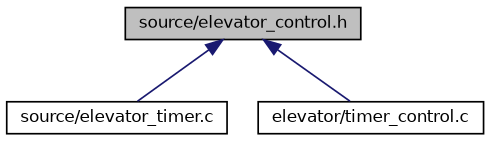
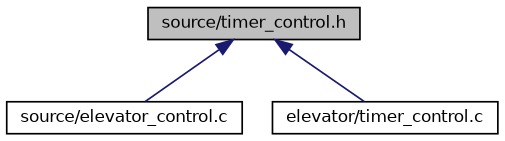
node "source/elevator_control.h": label "source/elevator_control.h" -> "source/timer_control.h"
node "source/elevator_timer.c": label "source/elevator_timer.c" -> "source/elevator_control.c"
